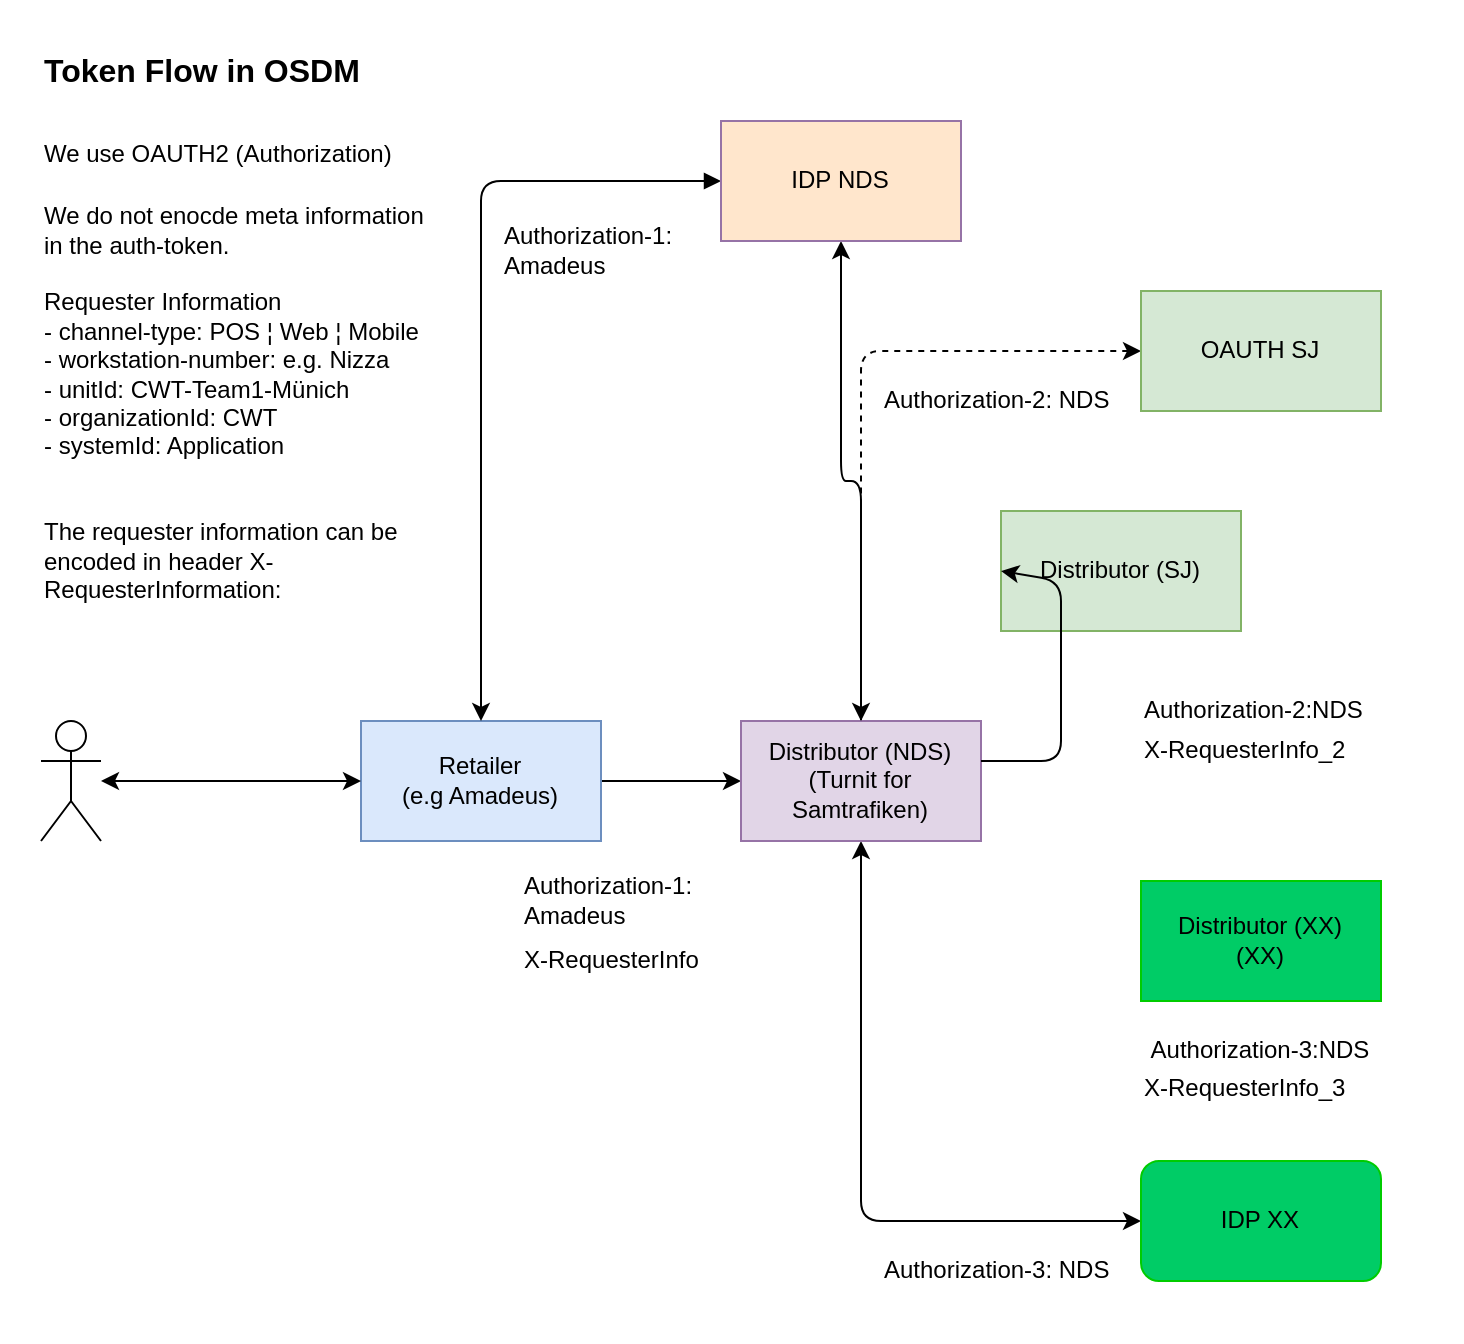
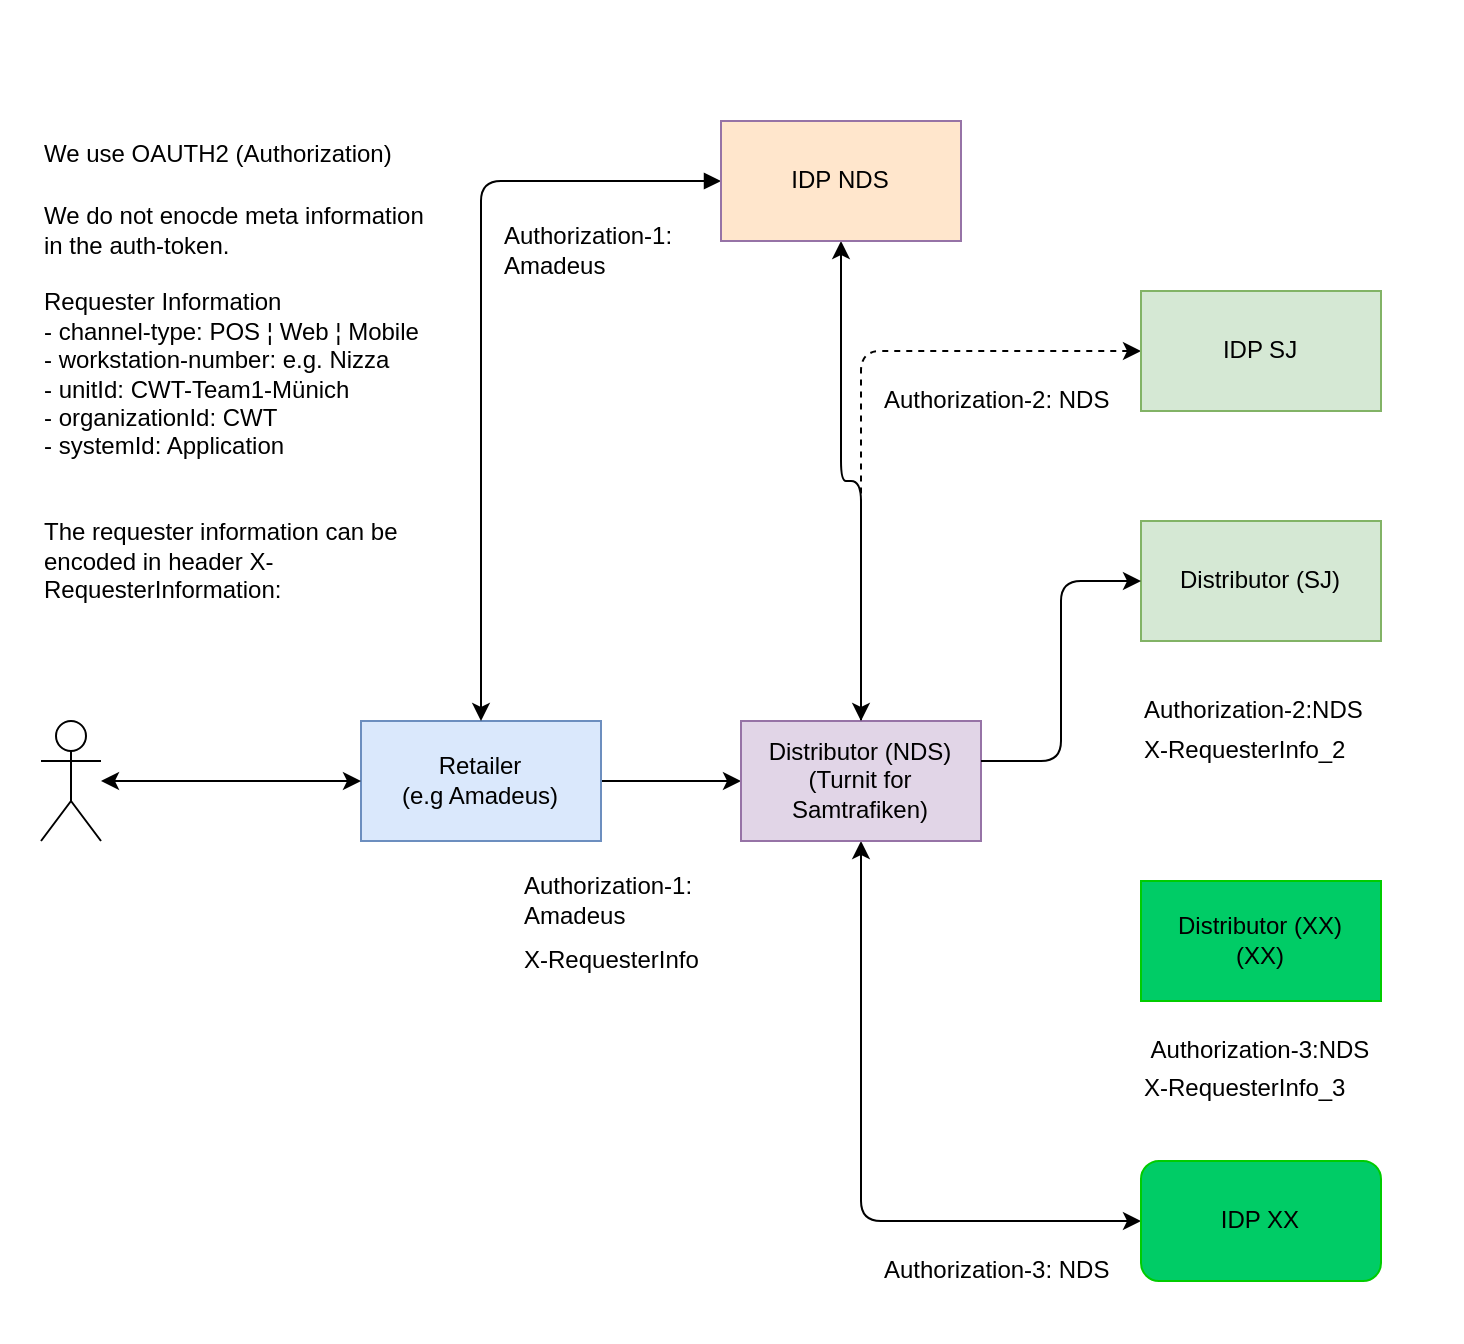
node "Token Flow in OSDM": removed
node "OAUTH SJ": label "OAUTH SJ" -> "IDP SJ"
node "Distributor (SJ)": moved (1121, 571) -> (1261, 581)
